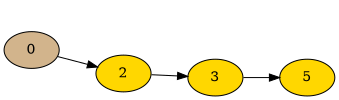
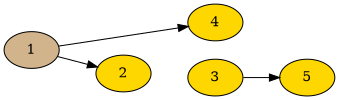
node "4": added
node "0": label "0" -> "1"
edge "2" -> "3": removed
